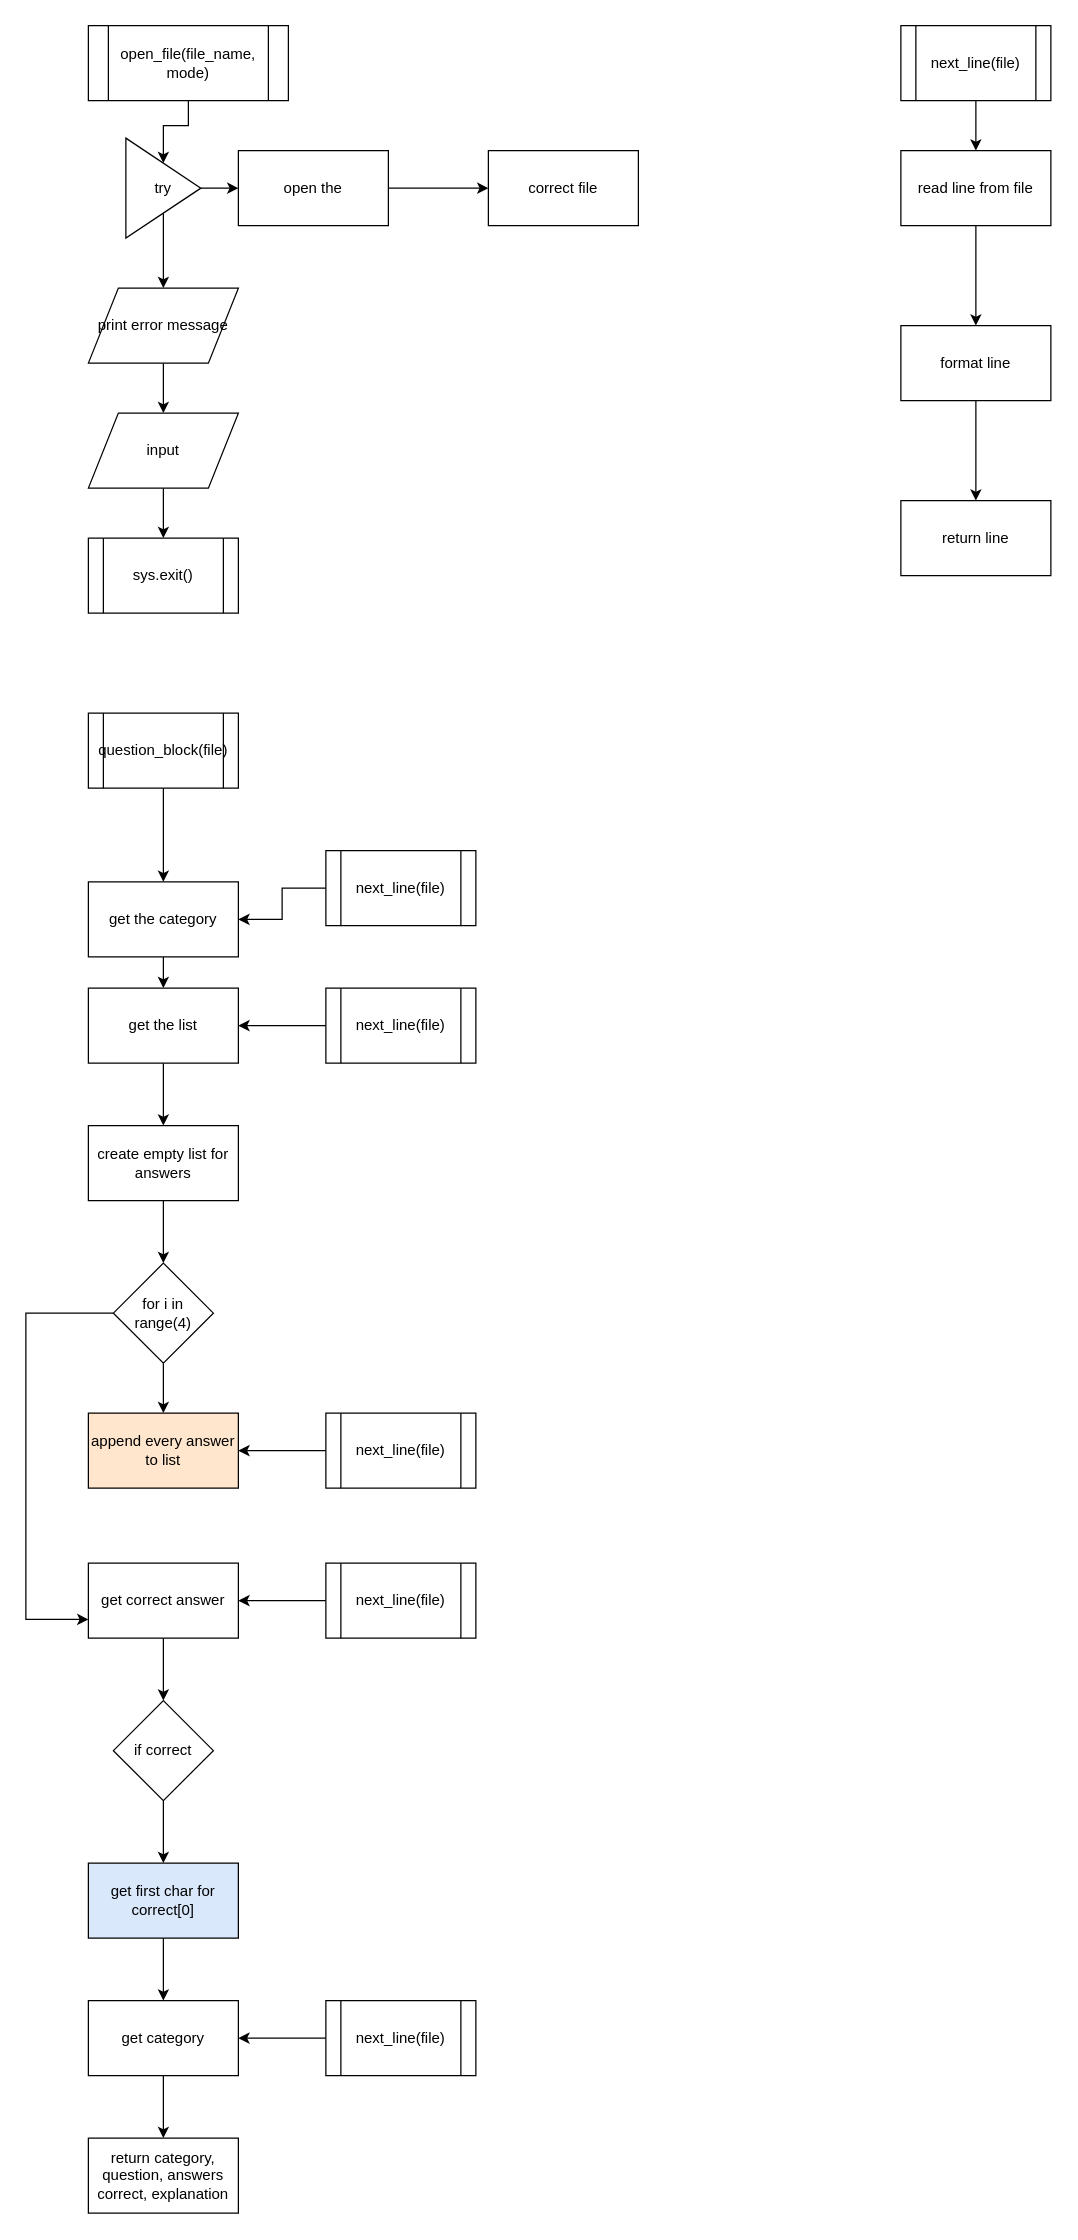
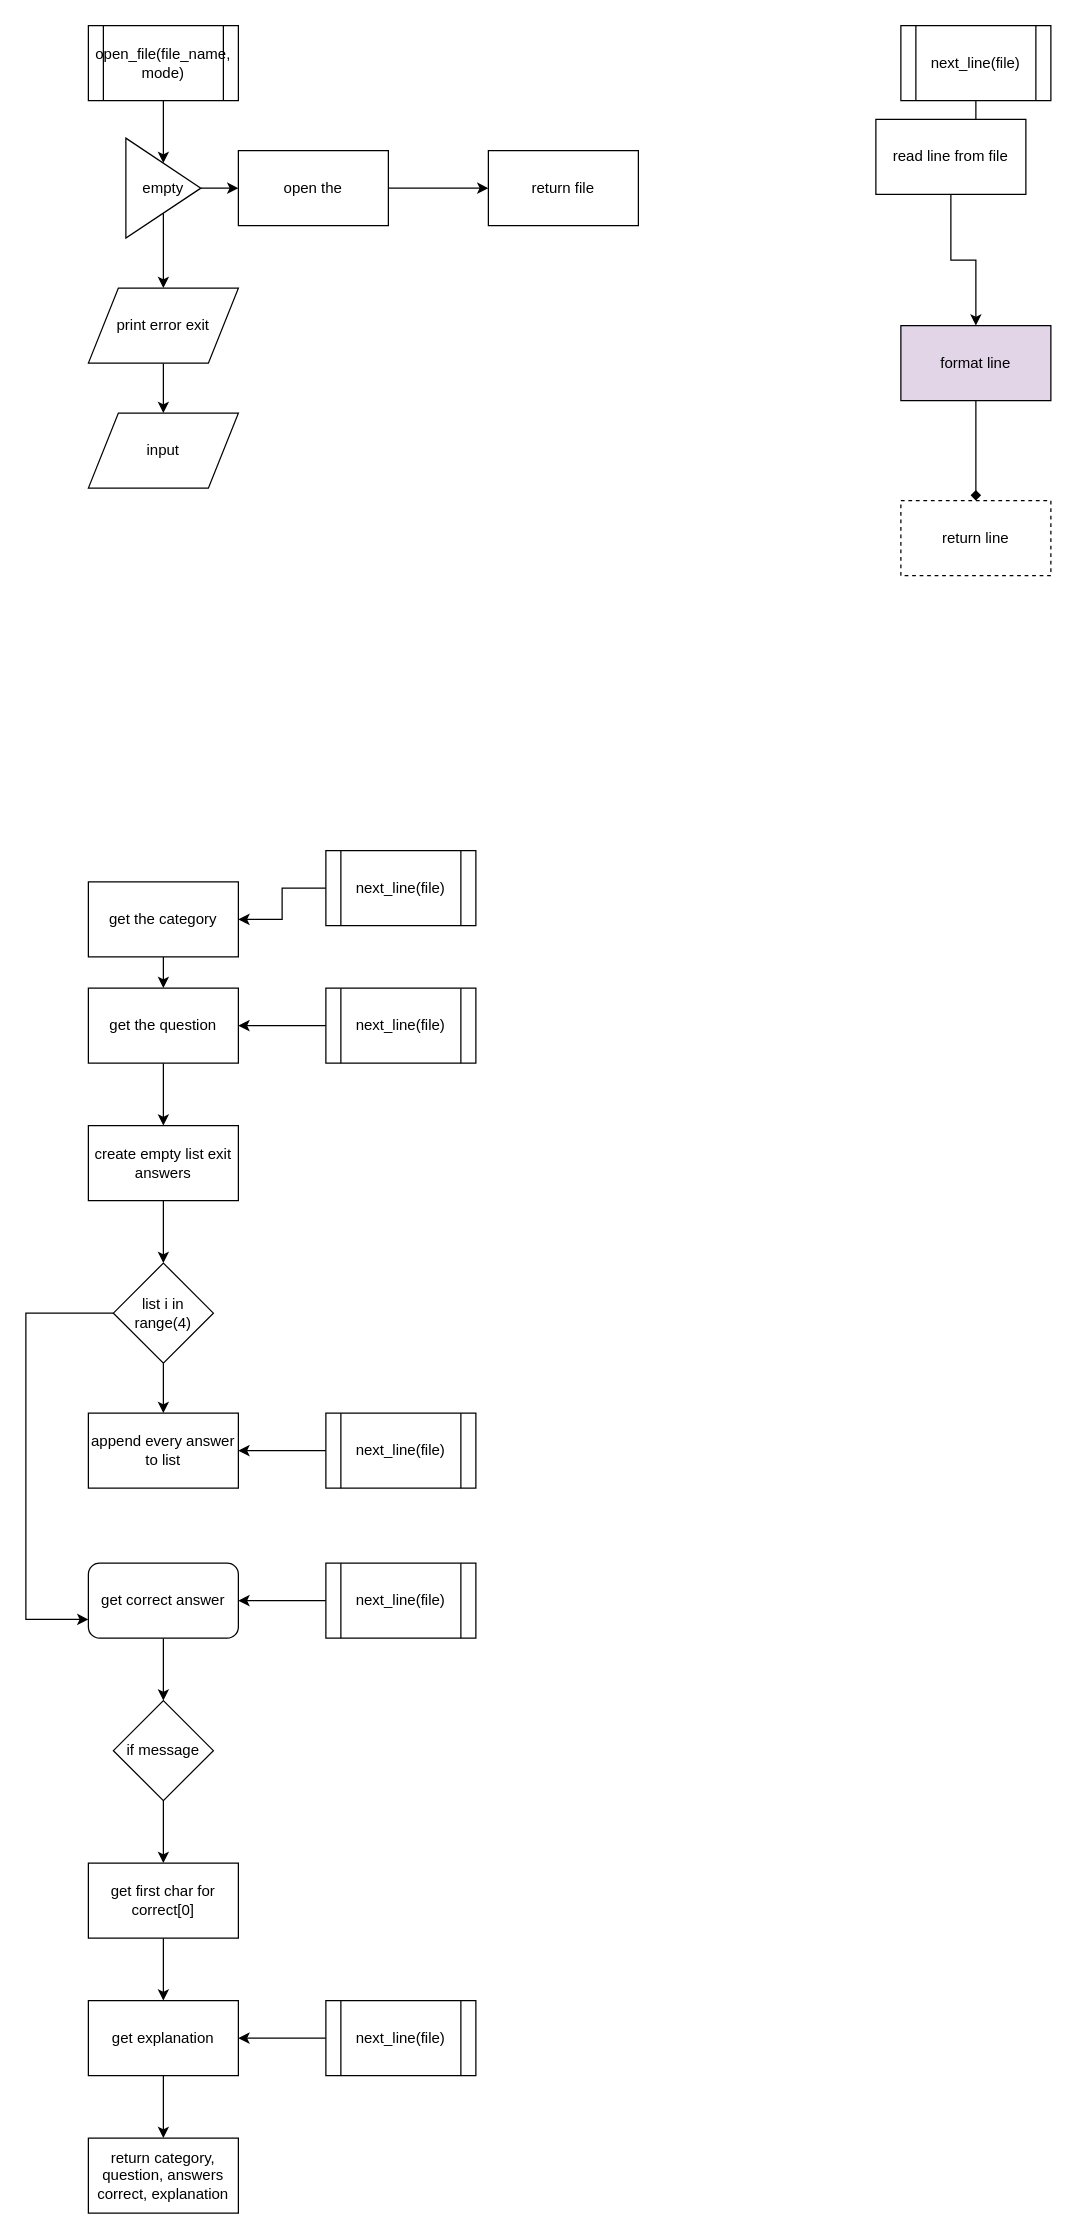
node "open_file(file_name, mode)": size 200x75 -> 150x75
node "try": label "try" -> "empty"
node "correct file": label "correct file" -> "return file"
node "read line from file": moved (976, 188) -> (951, 157)
node "print error message": label "print error message" -> "print error exit"
node "format line": fillcolor #ffffff -> #e1d5e7
edge "format line" -> "return line": arrowhead classic -> diamond
edge "input" -> "sys.exit()": removed
node "return line": style solid -> dashed
node "sys.exit()": removed
node "question_block(file)": removed
edge "question_block(file)" -> "get the category": removed
node "get the list": label "get the list" -> "get the question"
node "create empty list for answers": label "create empty list for answers" -> "create empty list exit answers"
node "for i in range(4)": label "for i in range(4)" -> "list i in range(4)"
node "append every answer to list": fillcolor #ffe6cc -> #ffffff
node "get correct answer": shape rectangle -> rounded rectangle
node "if correct": label "if correct" -> "if message"
node "get first char for correct[0]": fillcolor #dae8fc -> #ffffff
node "get category": label "get category" -> "get explanation"
